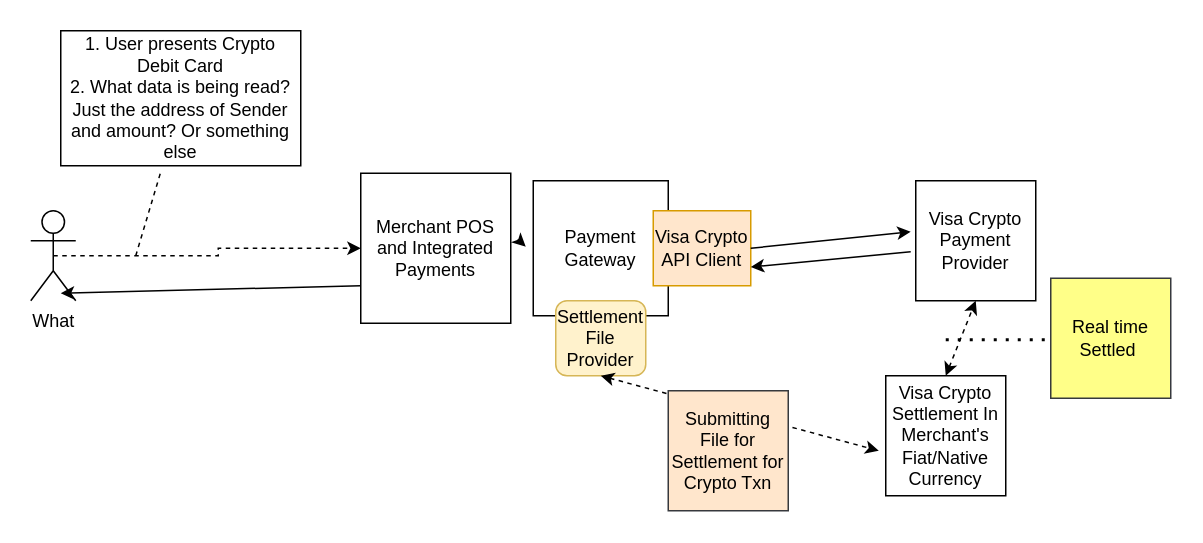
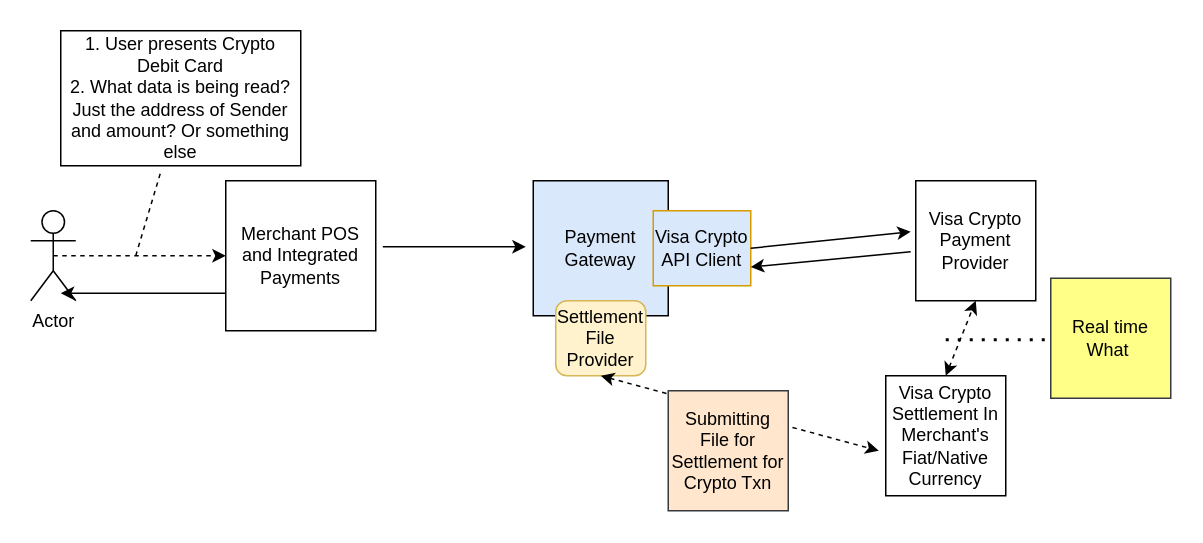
node "Merchant POS and Integrated Payments": moved (436, 248) -> (301, 256)
node "Payment Gateway": fillcolor #ffffff -> #dae8fc
node "Visa Crypto API Client": fillcolor #ffe6cc -> #dae8fc
node "What": label "What" -> "Actor"
node "Real time Settled": label "Real time Settled" -> "Real time What"
